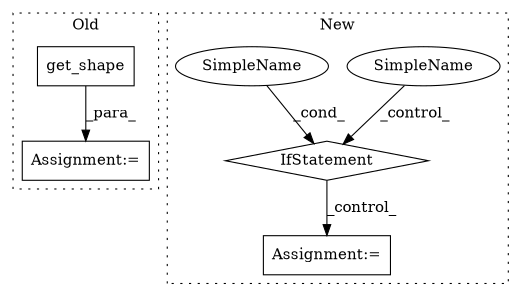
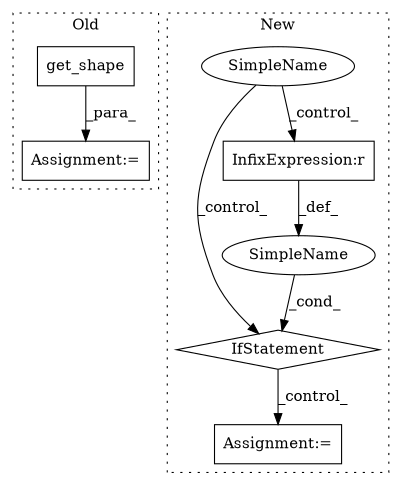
node "InfixExpression:r": added
